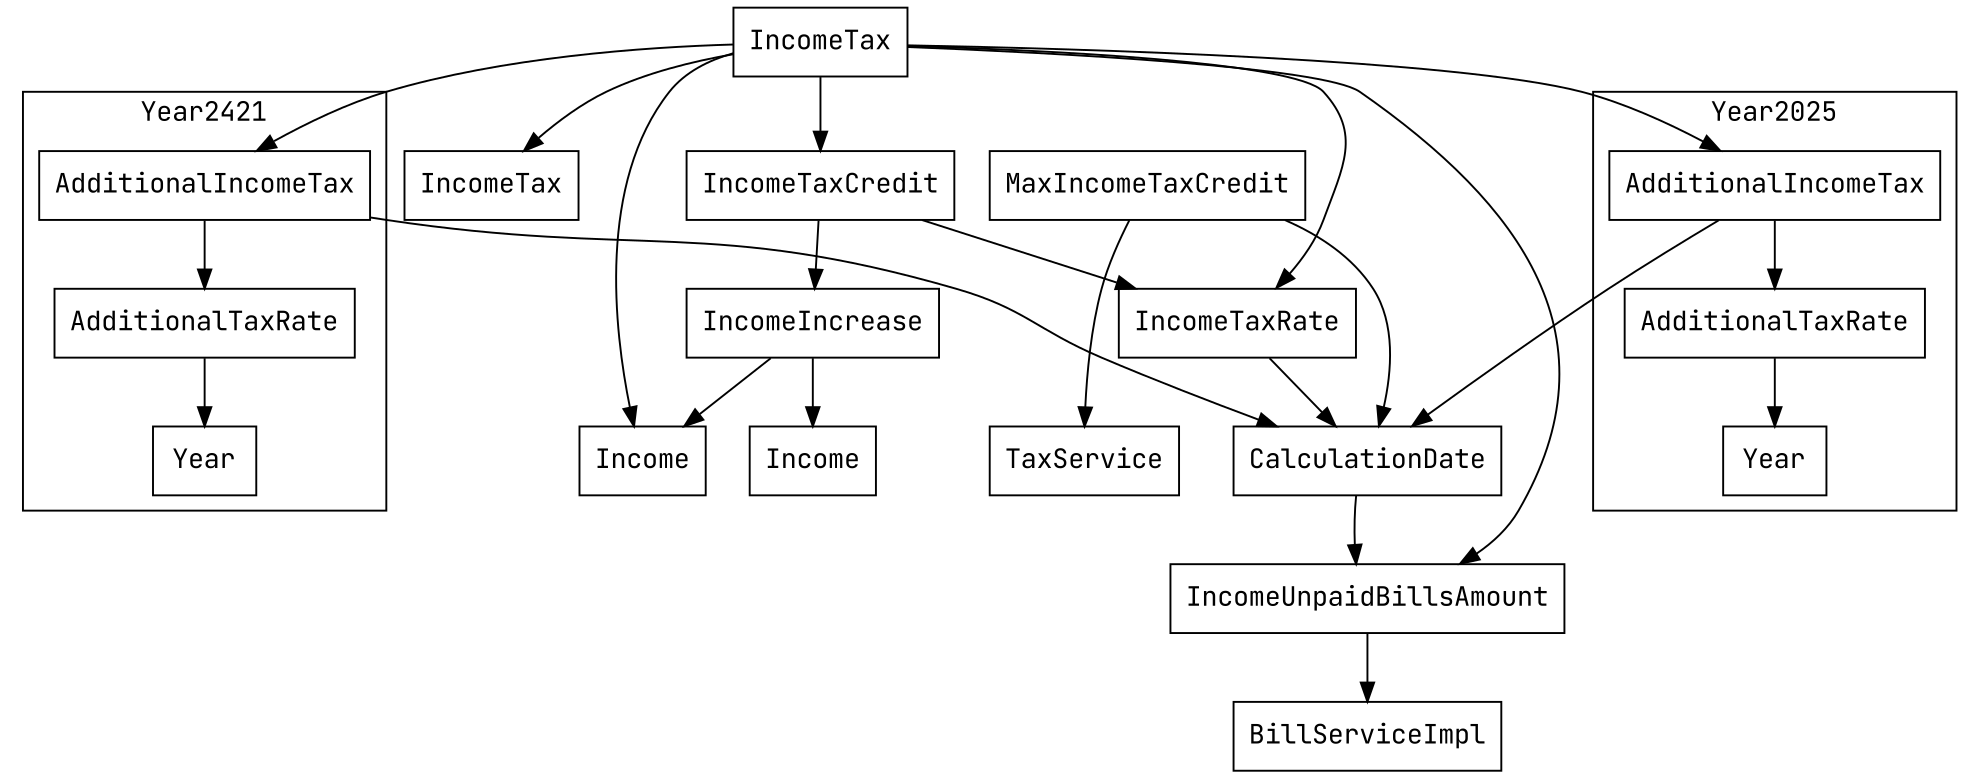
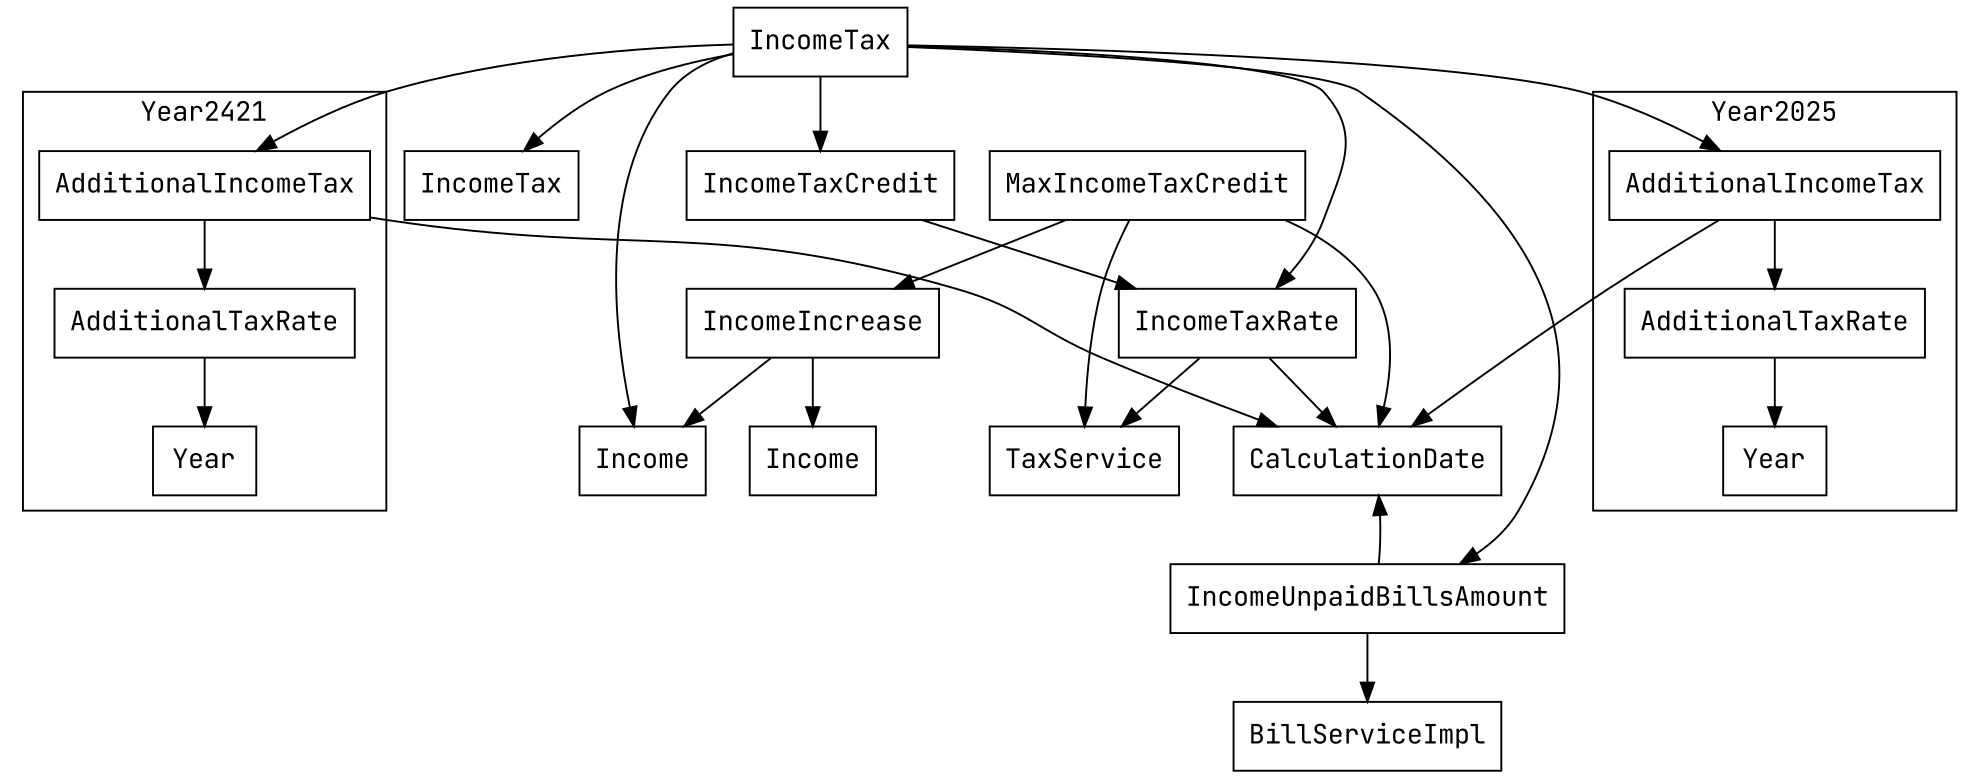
edge "IncomeTaxCredit" -> "IncomeIncrease": now "MaxIncomeTaxCredit" -> "IncomeIncrease"
edge "IncomeTaxRate" -> "TaxService": added
edge "CalculationDate" -> "IncomeUnpaidBillsAmount": reversed
